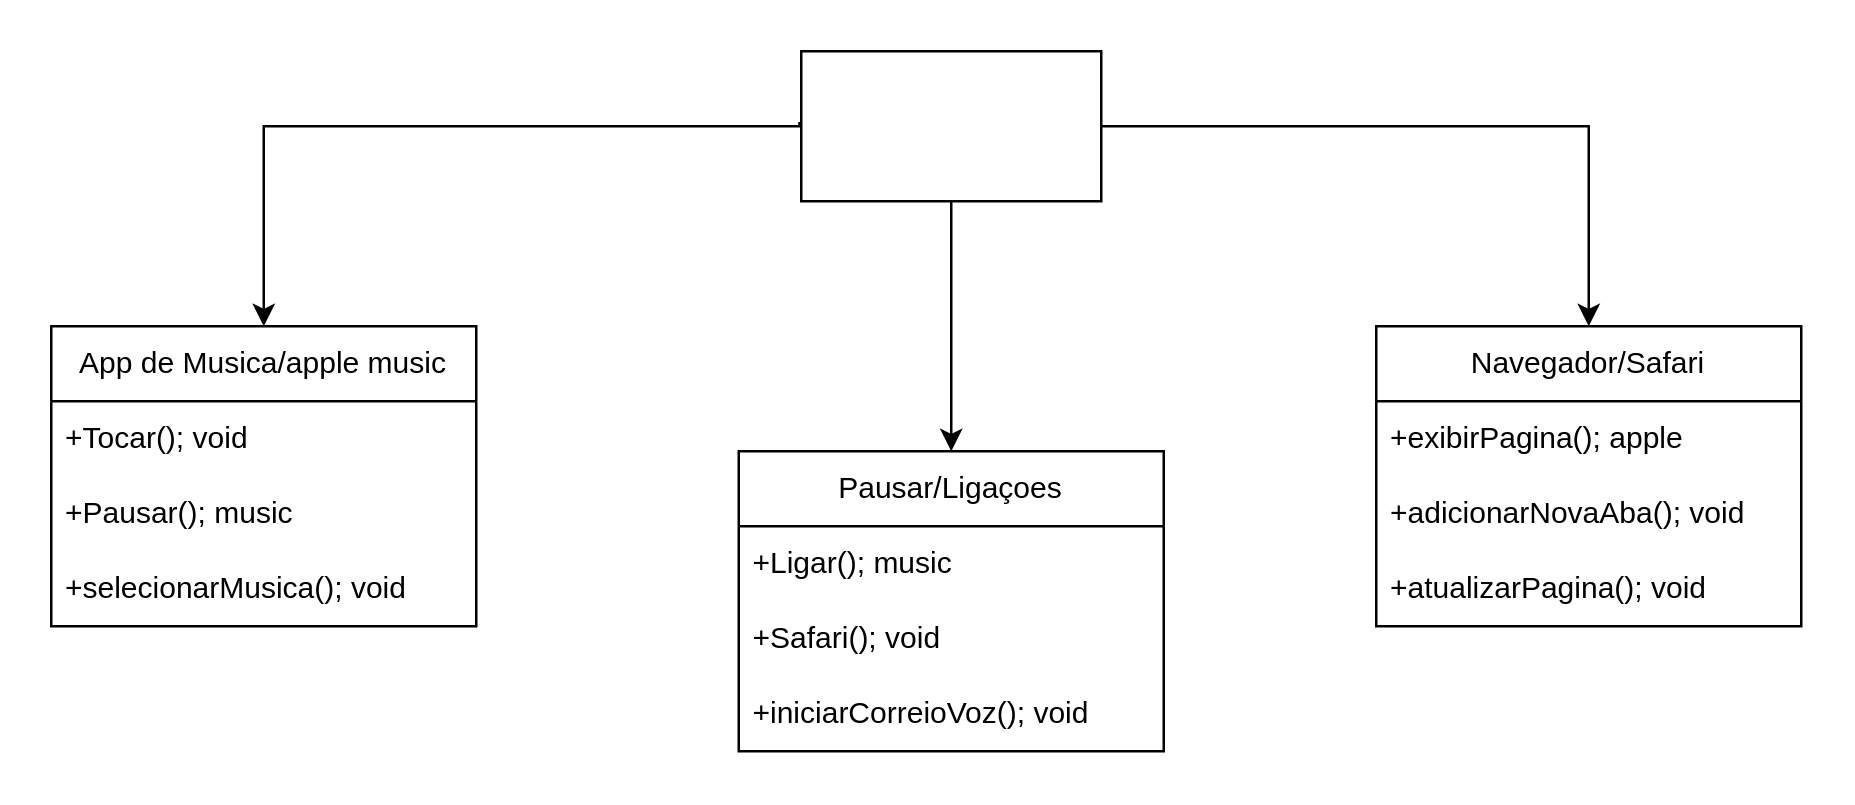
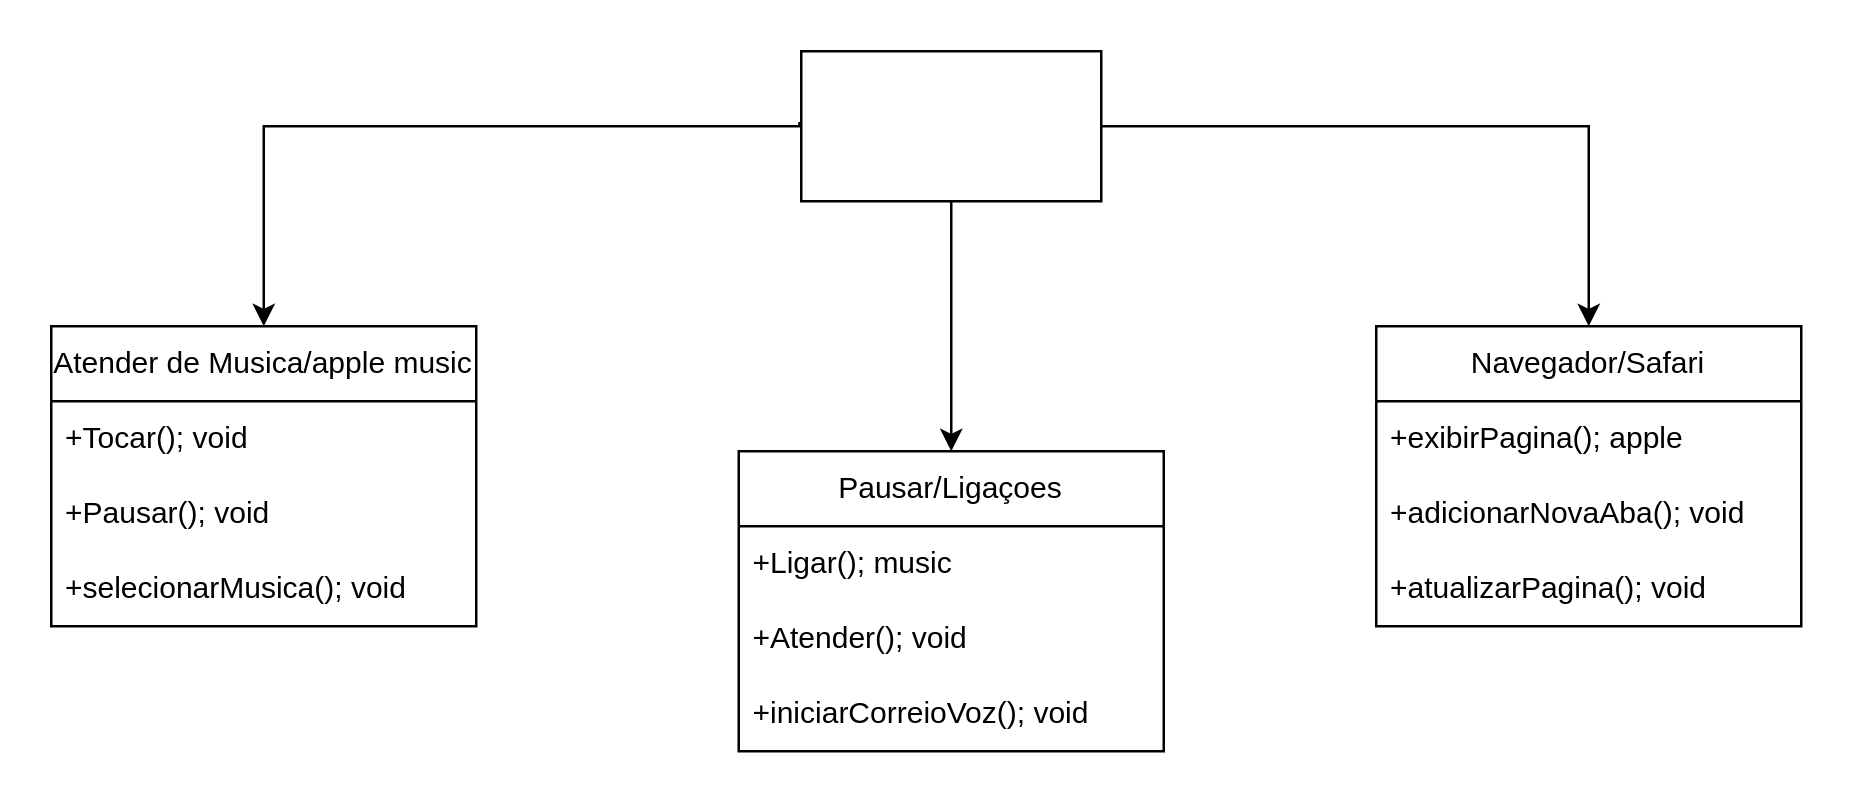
node "App de Musica/apple music": label "App de Musica/apple music" -> "Atender de Musica/apple music"
node "+Pausar(); music": label "+Pausar(); music" -> "+Pausar(); void"
node "+Safari(); void": label "+Safari(); void" -> "+Atender(); void"
